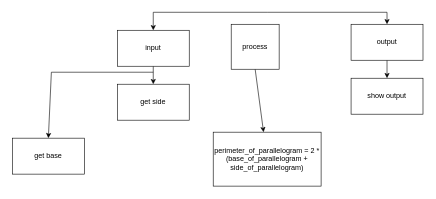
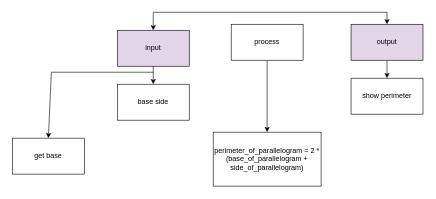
node "output": fillcolor #ffffff -> #e1d5e7
node "process": size 48x45 -> 72x36
node "input": fillcolor #ffffff -> #e1d5e7
node "show output": label "show output" -> "show perimeter"
node "get side": label "get side" -> "base side"
